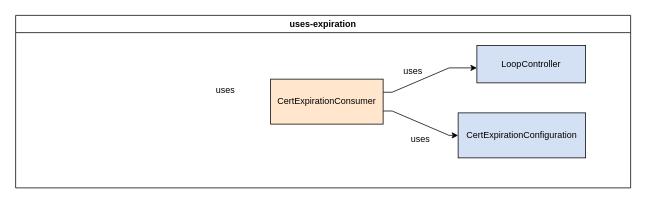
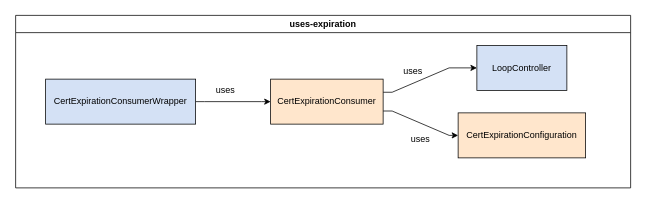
node "LoopController": size 109x38 -> 90x45
node "CertExpirationConsumerWrapper": added
edge "CertExpirationConsumerWrapper" -> "CertExpirationConsumer": added
node "CertExpirationConfiguration": fillcolor #d4e1f5 -> #ffe6cc
